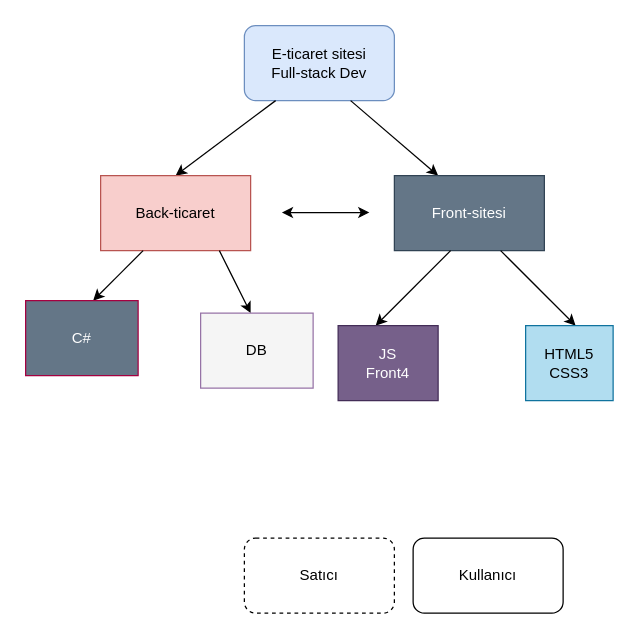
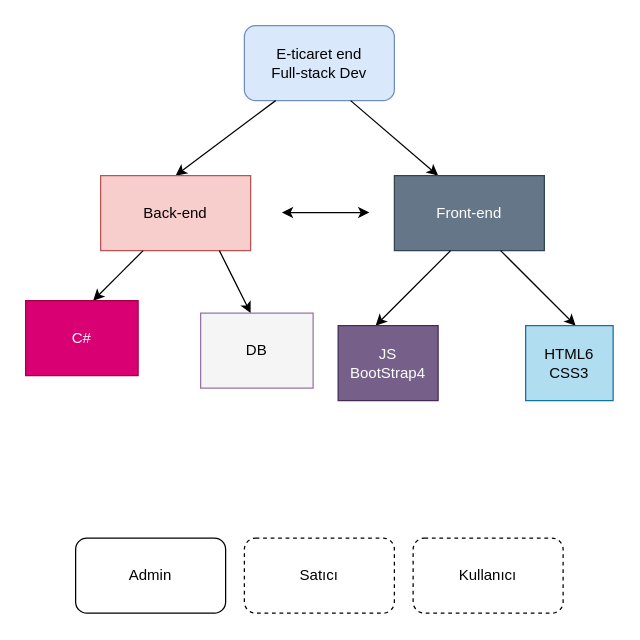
node "E-ticaret sitesi Full-stack Dev": label "E-ticaret sitesi Full-stack Dev" -> "E-ticaret end Full-stack Dev"
node "Back-ticaret": label "Back-ticaret" -> "Back-end"
node "Front-sitesi": label "Front-sitesi" -> "Front-end"
node "C#": fillcolor #647687 -> #d80073
node "JS Front4": label "JS Front4" -> "JS BootStrap4"
node "HTML5 CSS3": label "HTML5 CSS3" -> "HTML6 CSS3"
node "Admin": added
node "Kullanıcı": style solid -> dashed
